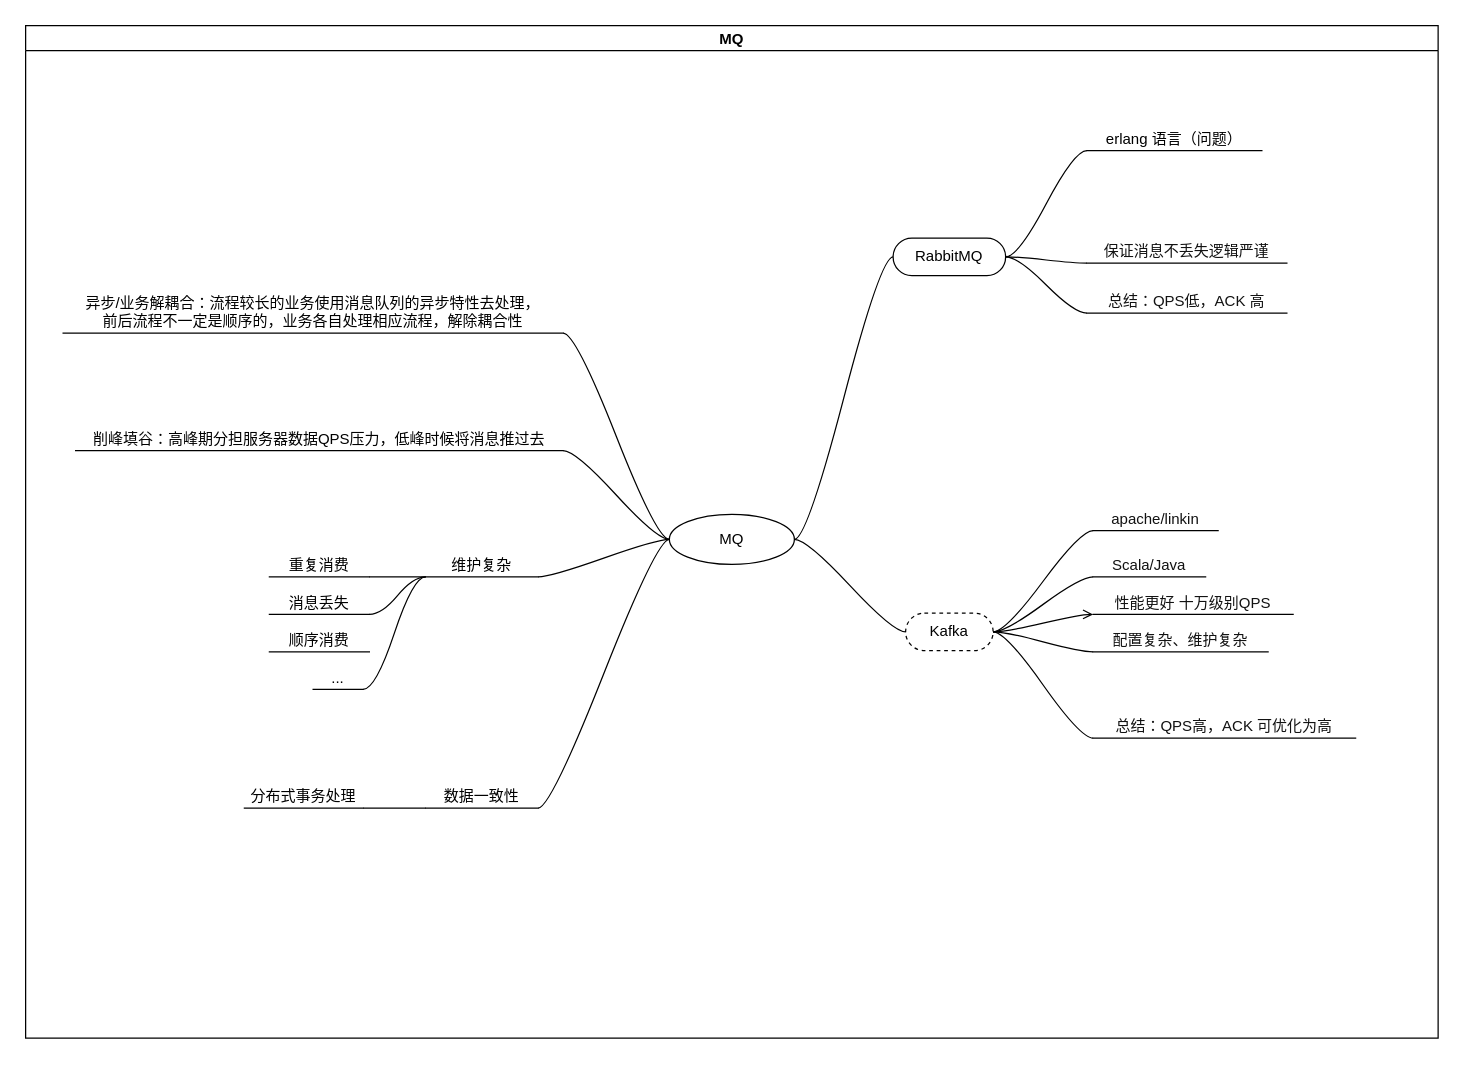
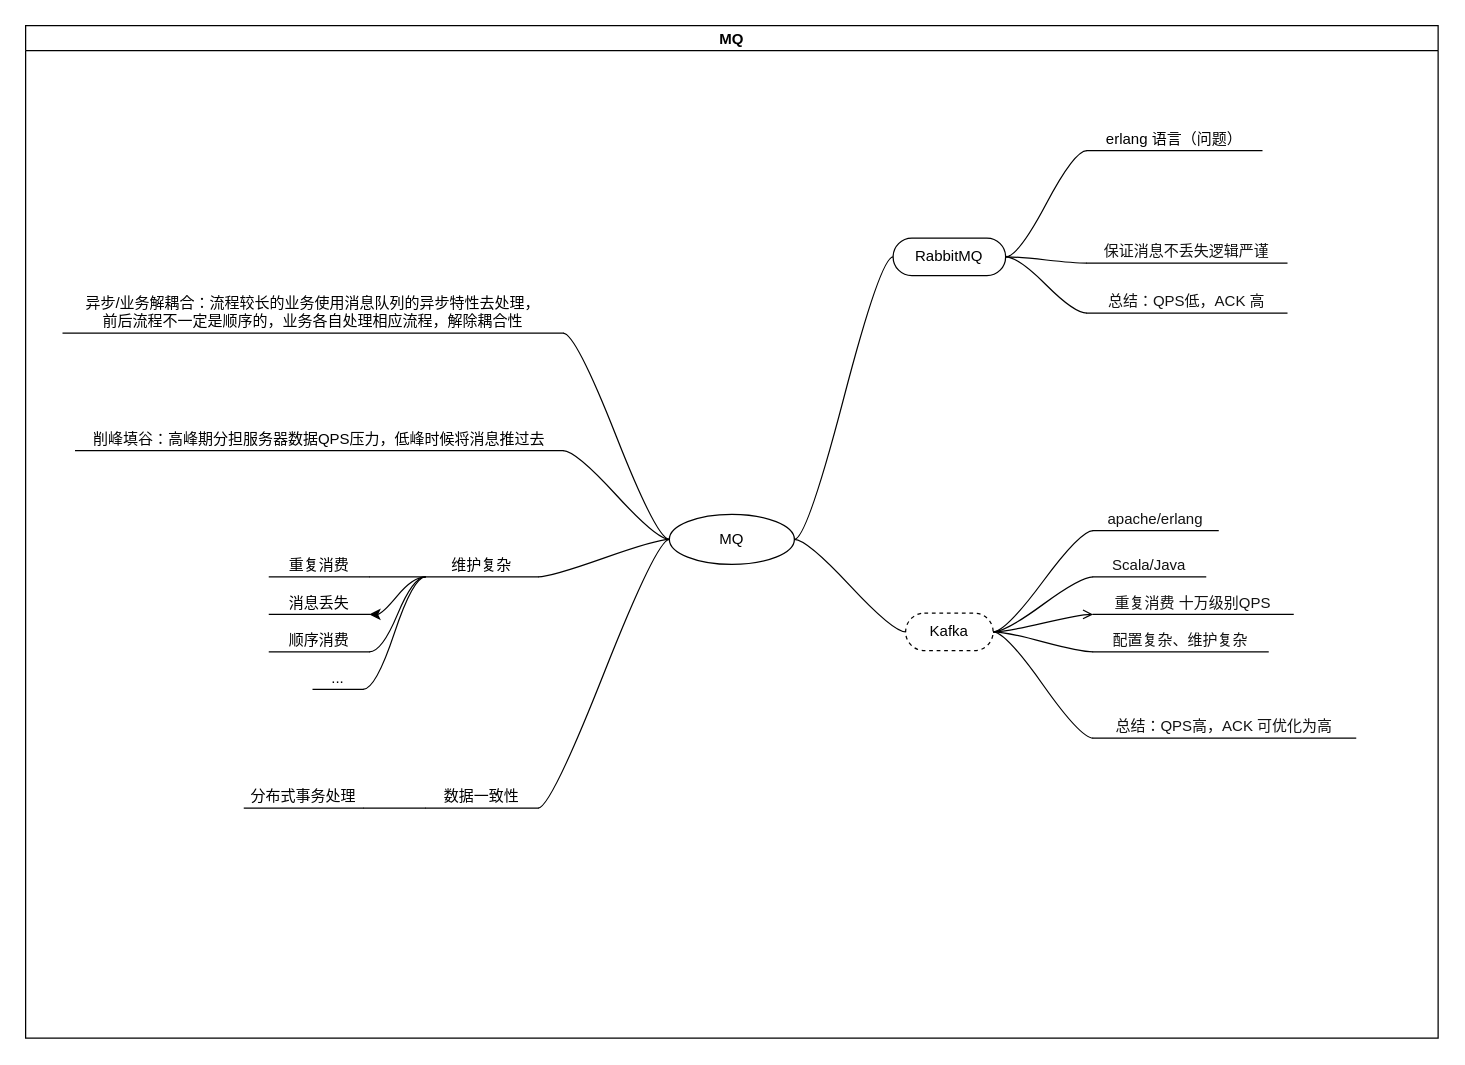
node "apache/linkin": label "apache/linkin" -> "apache/erlang"
node "性能更好 十万级别QPS": label "性能更好 十万级别QPS" -> "重复消费 十万级别QPS"
edge "维护复杂" -- "消息丢失": arrowhead none -> classic
edge "维护复杂" -- "顺序消费": added
